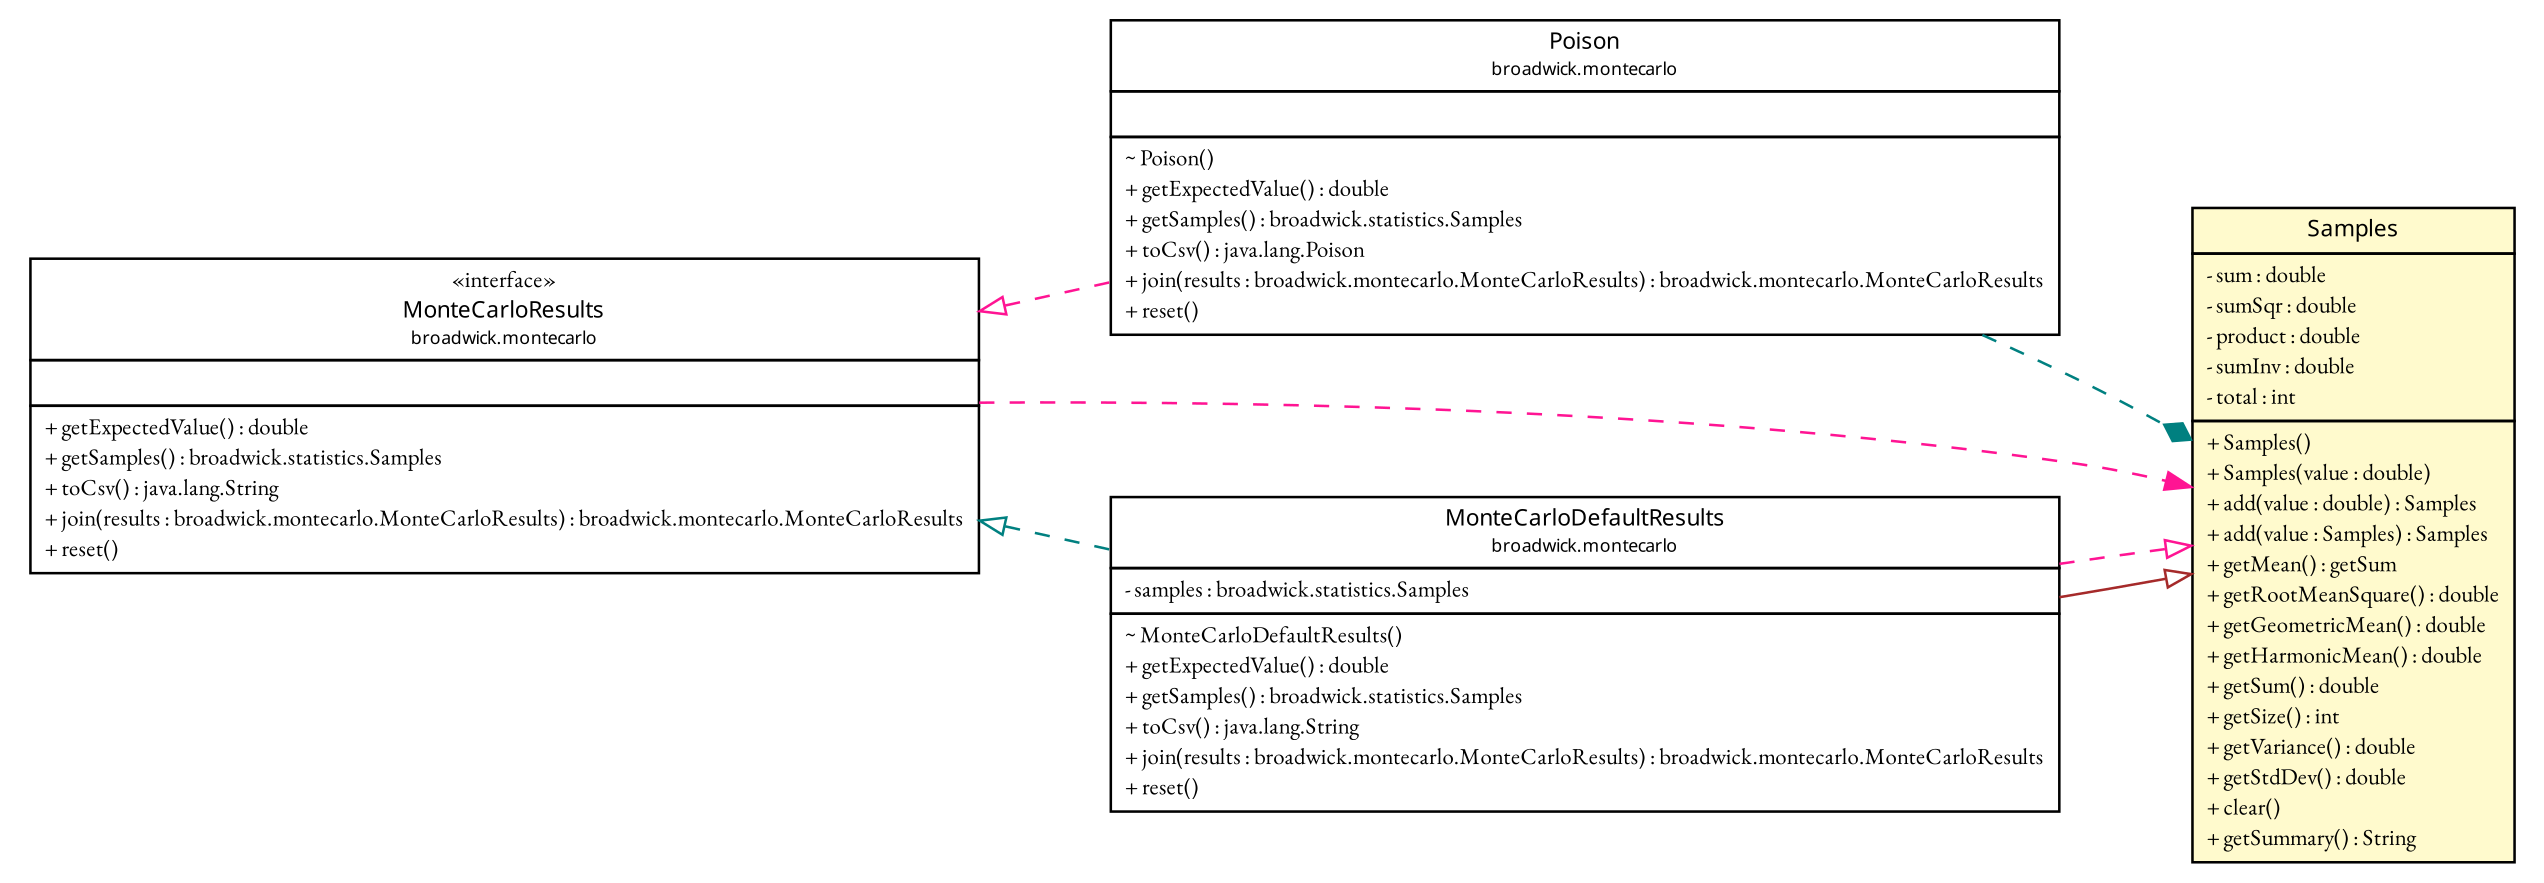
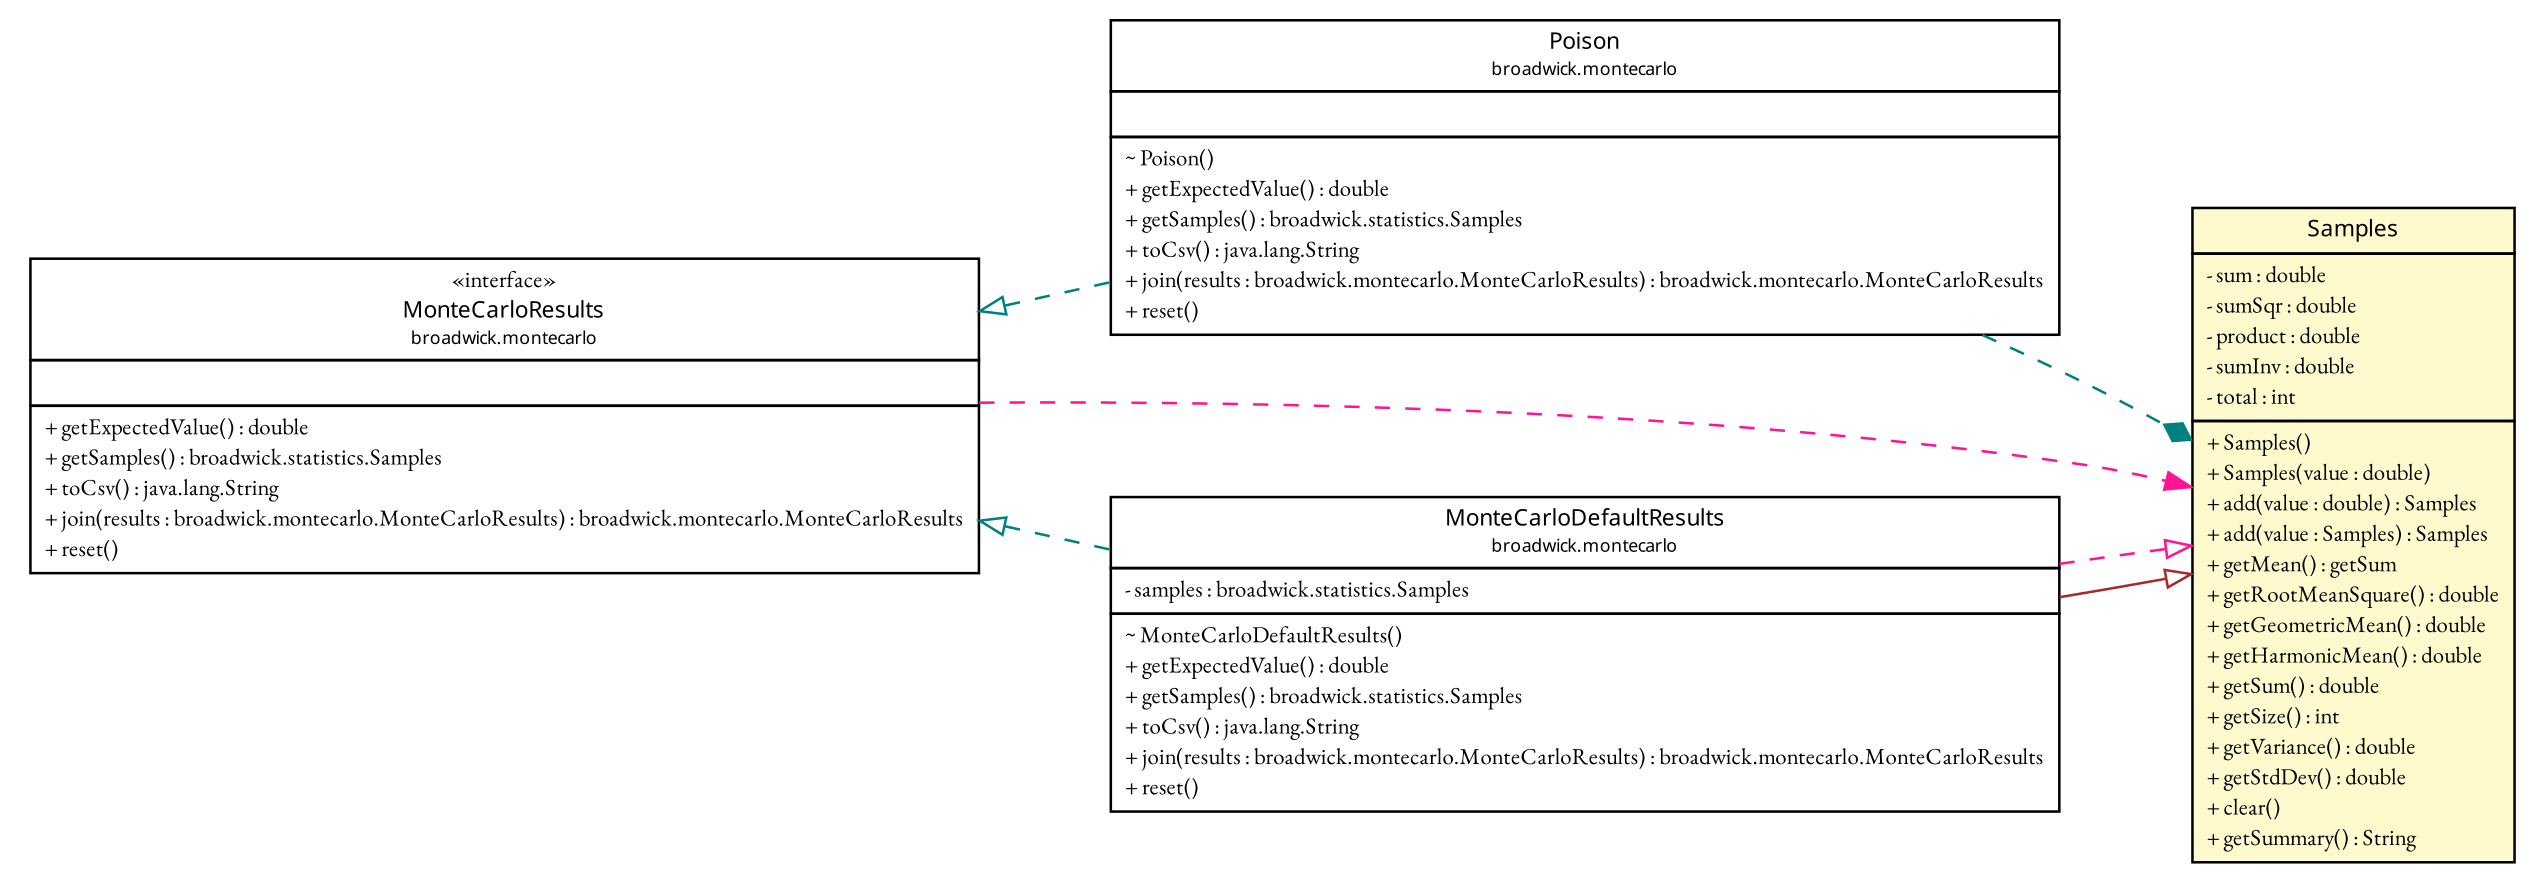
node "Poison": text "+ toCsv() : java.lang.Poison" -> "+ toCsv() : java.lang.String"
edge "Poison" -> "MonteCarloResults": color deeppink -> teal
